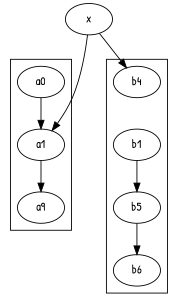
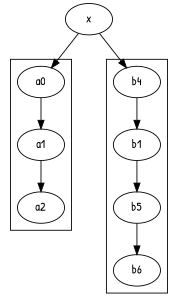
edge "x" -> "a1": now "x" -> "a0"
edge "b4" -> "b1": added
node "a9": label "a9" -> "a2"
